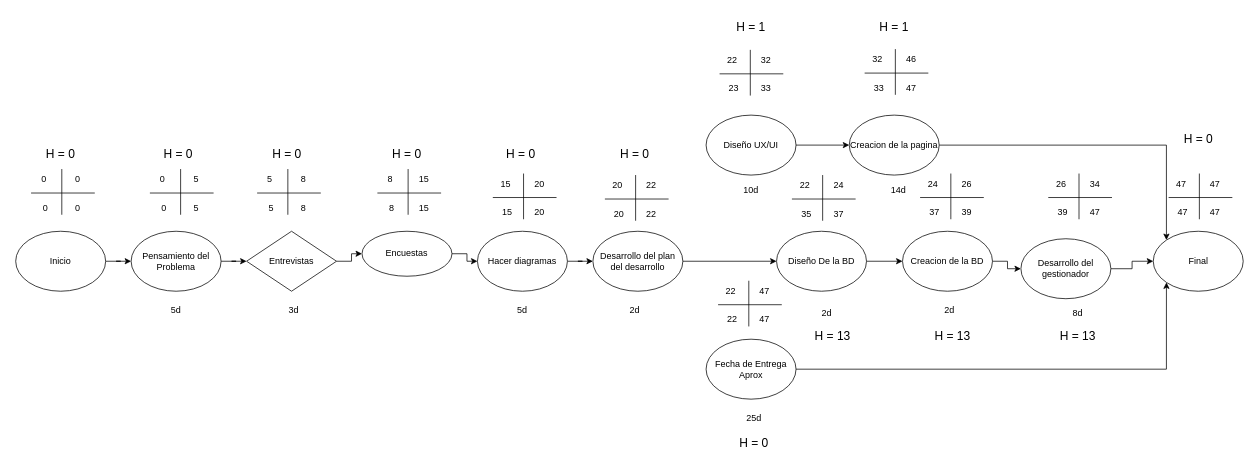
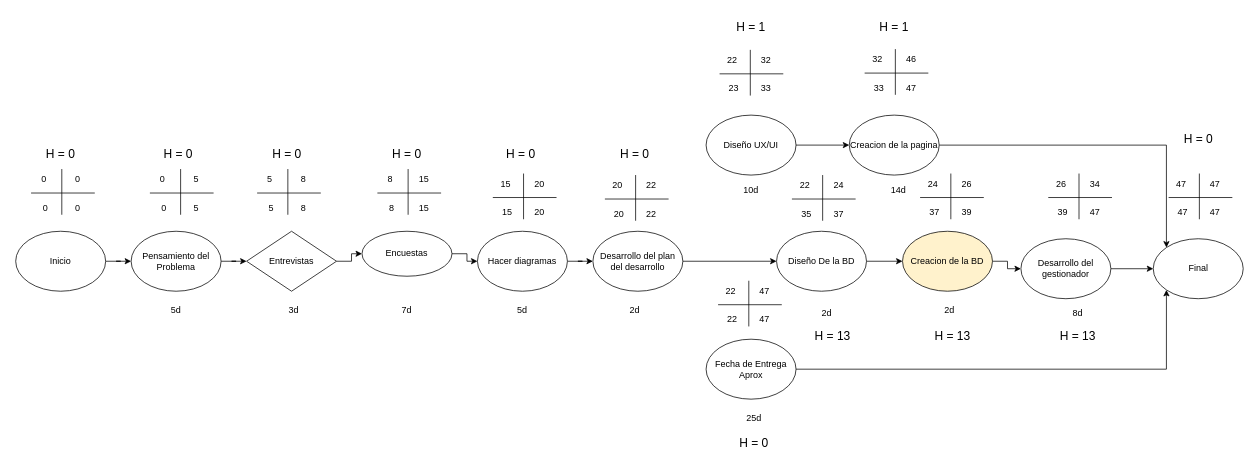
node "Creacion de la BD": fillcolor #ffffff -> #fff2cc
node "Final": moved (1199, 261) -> (1199, 269)
node "7d": added
